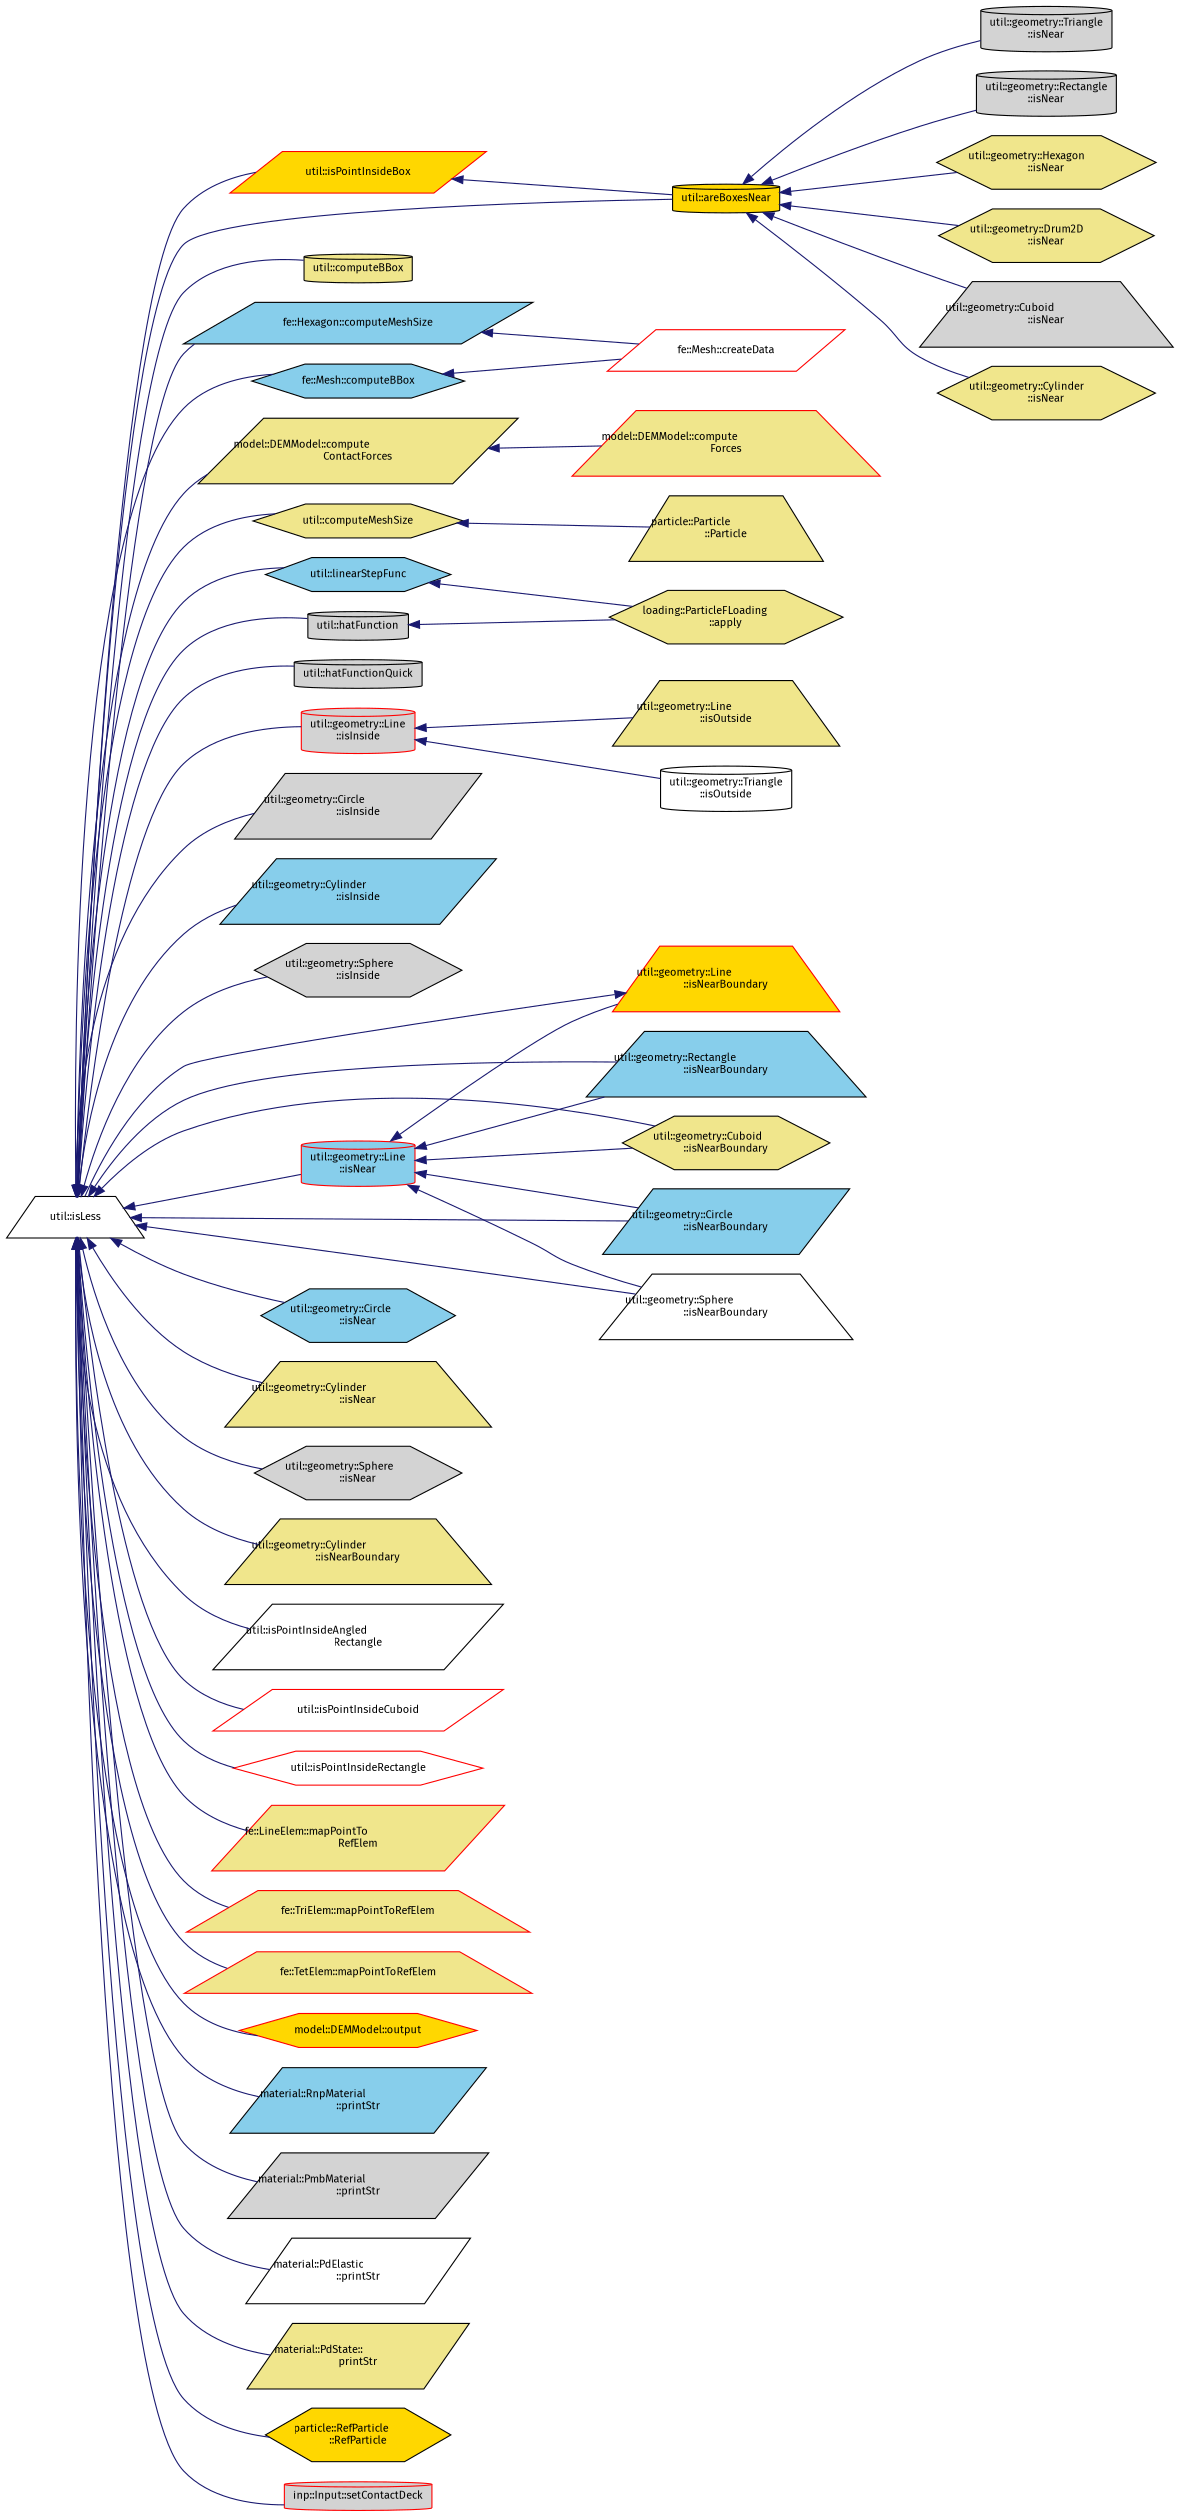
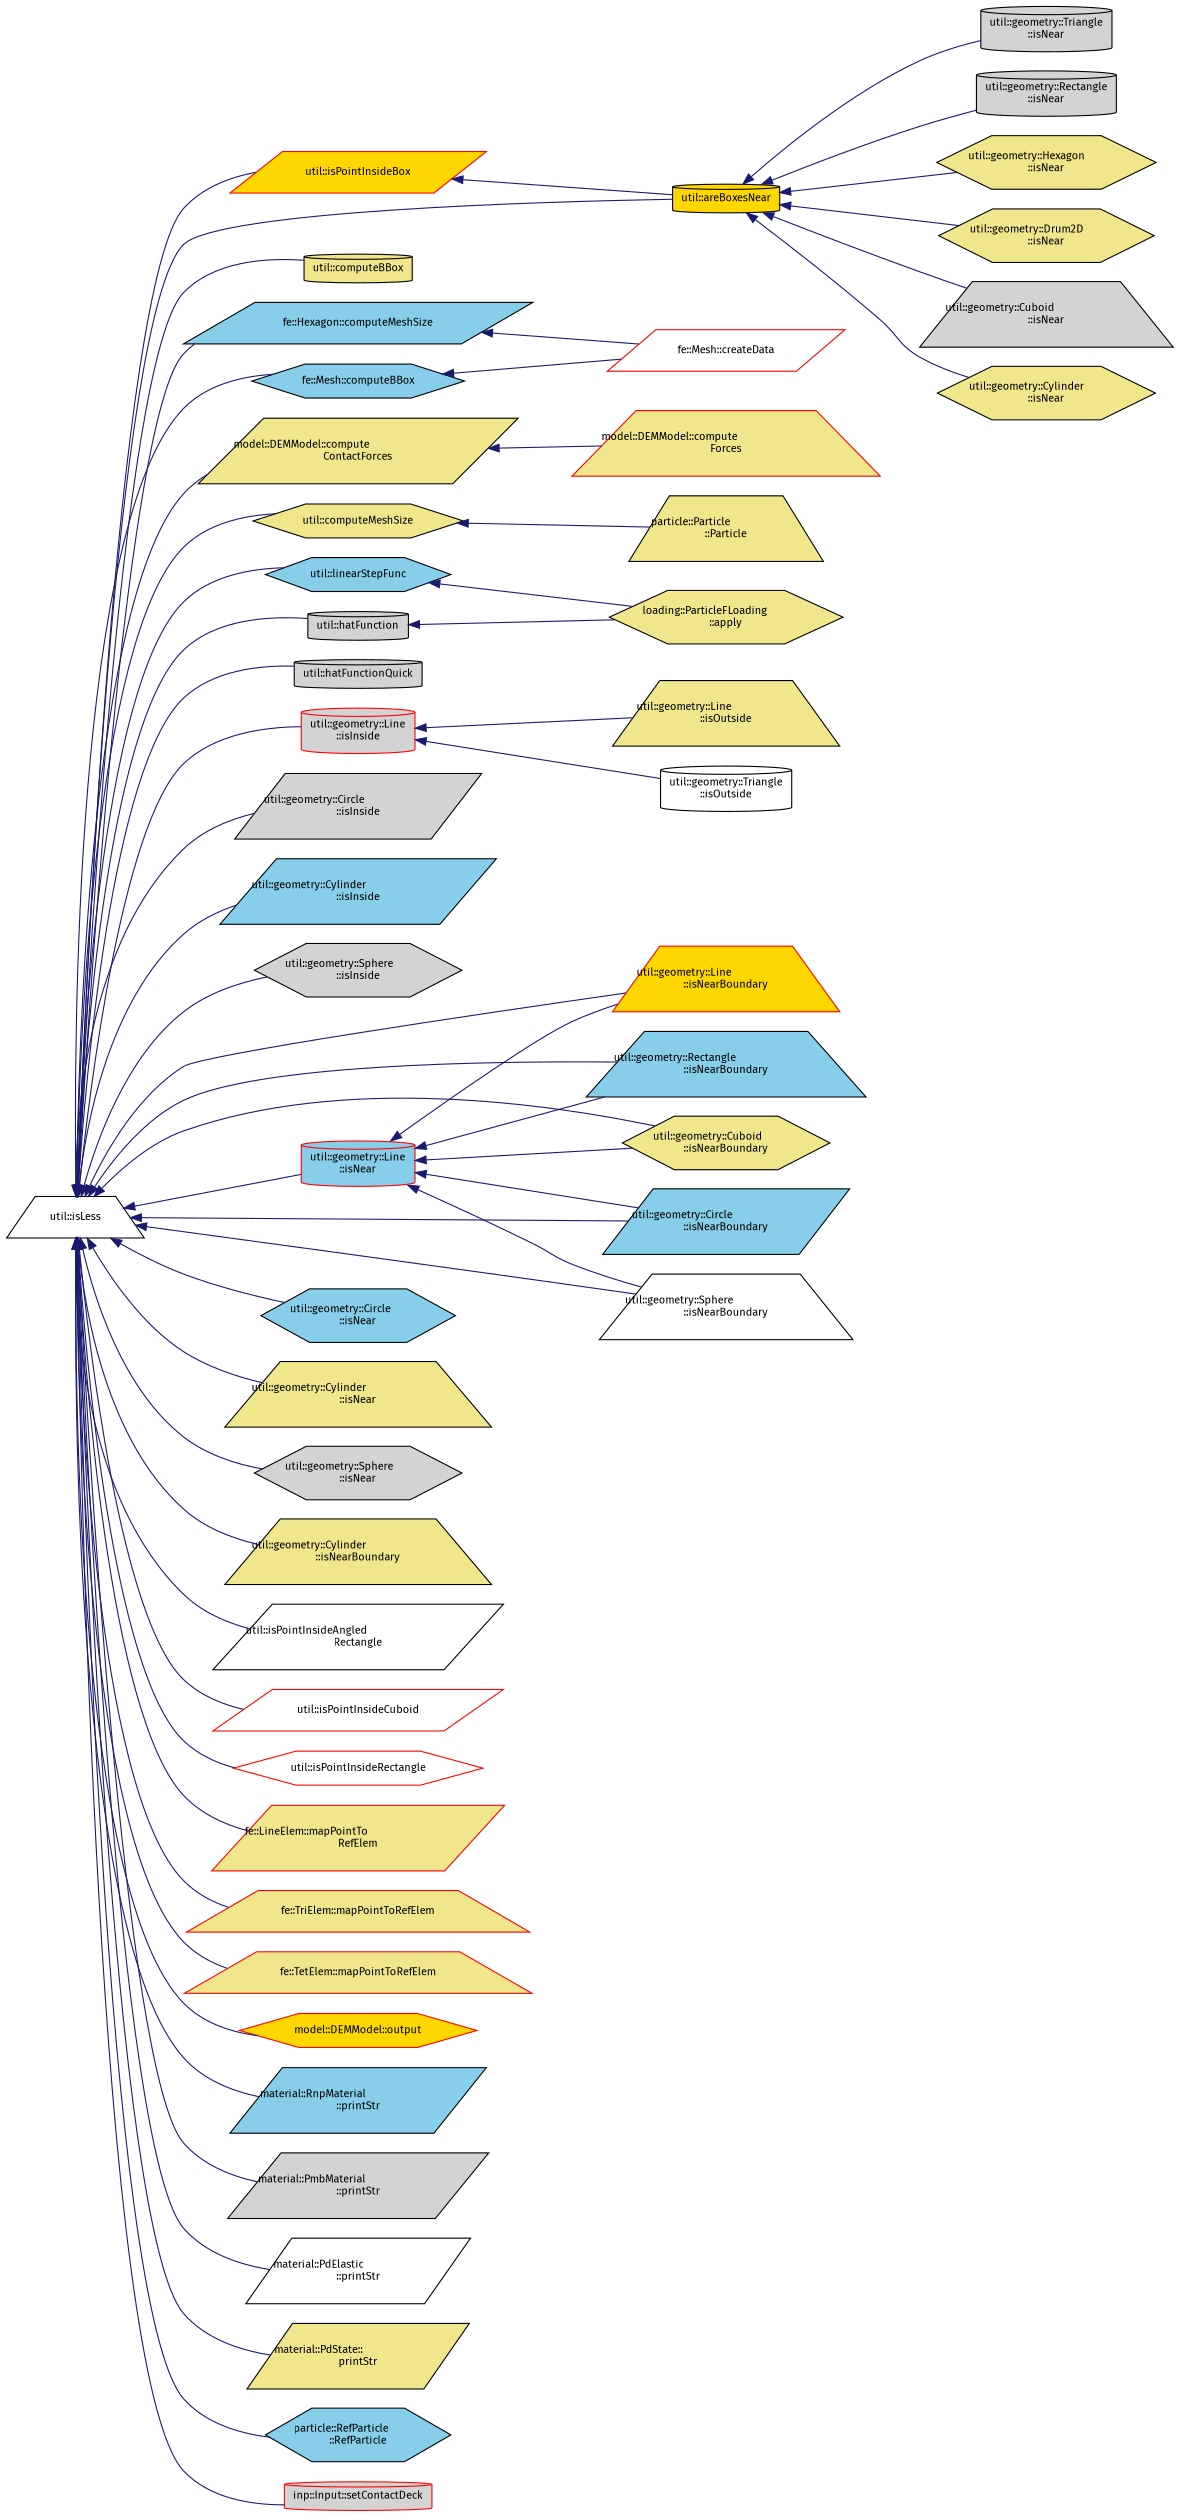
edge "util::isLess" -> "util::geometry::Line ::isNearBoundary": reversed
node "particle::RefParticle ::RefParticle": fillcolor gold -> skyblue
